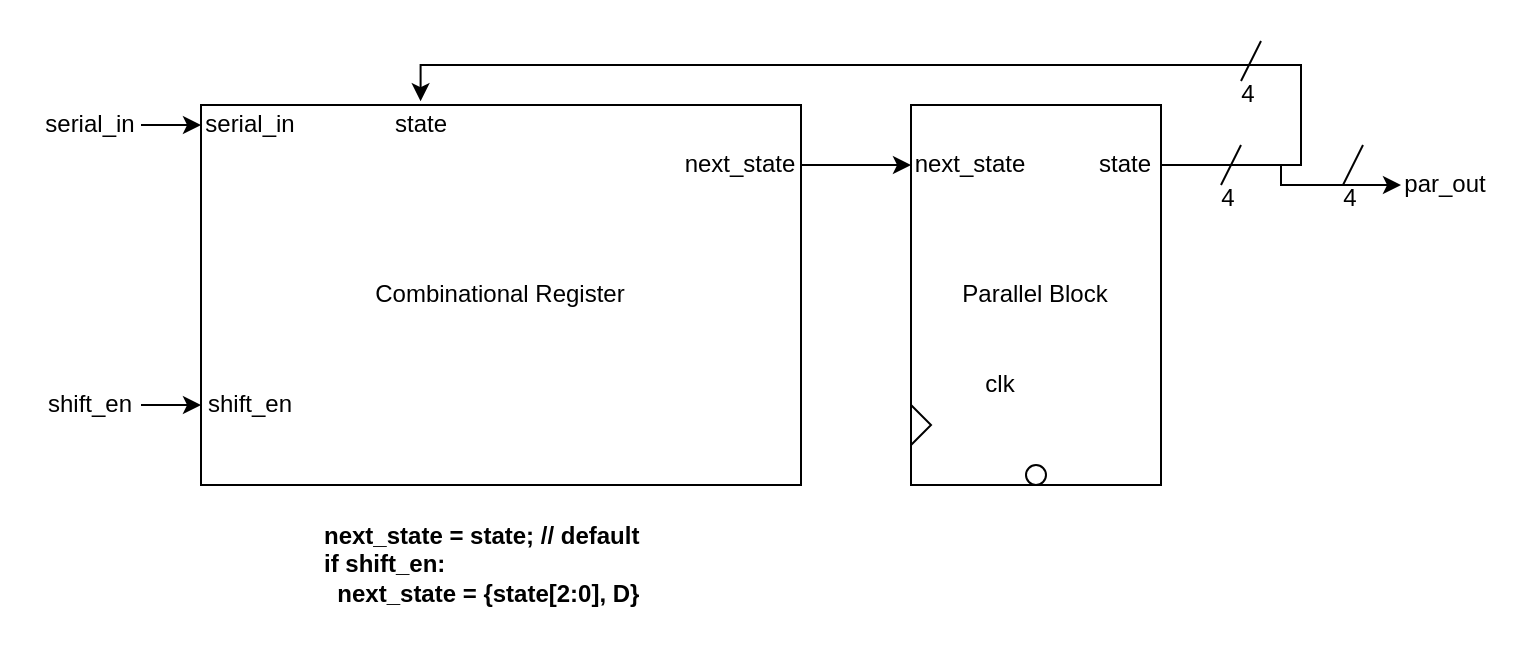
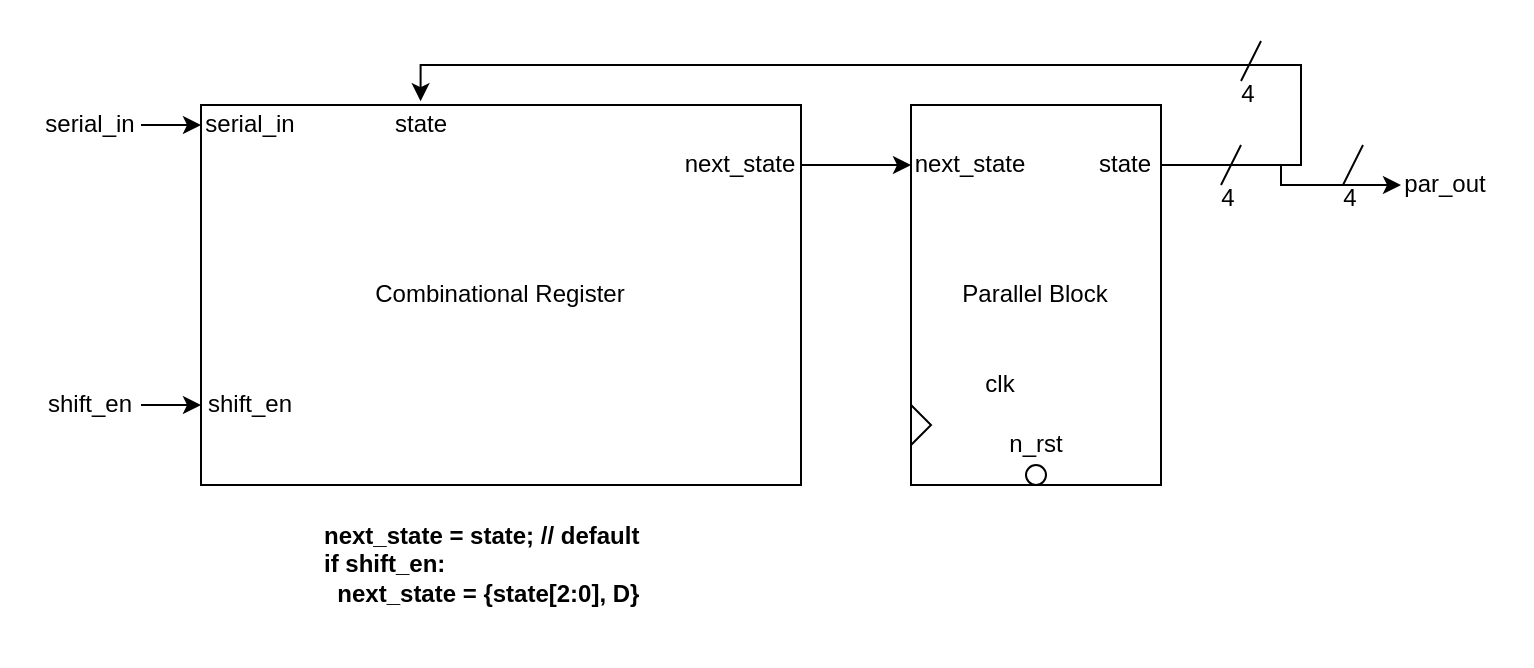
node "n_rst": added
